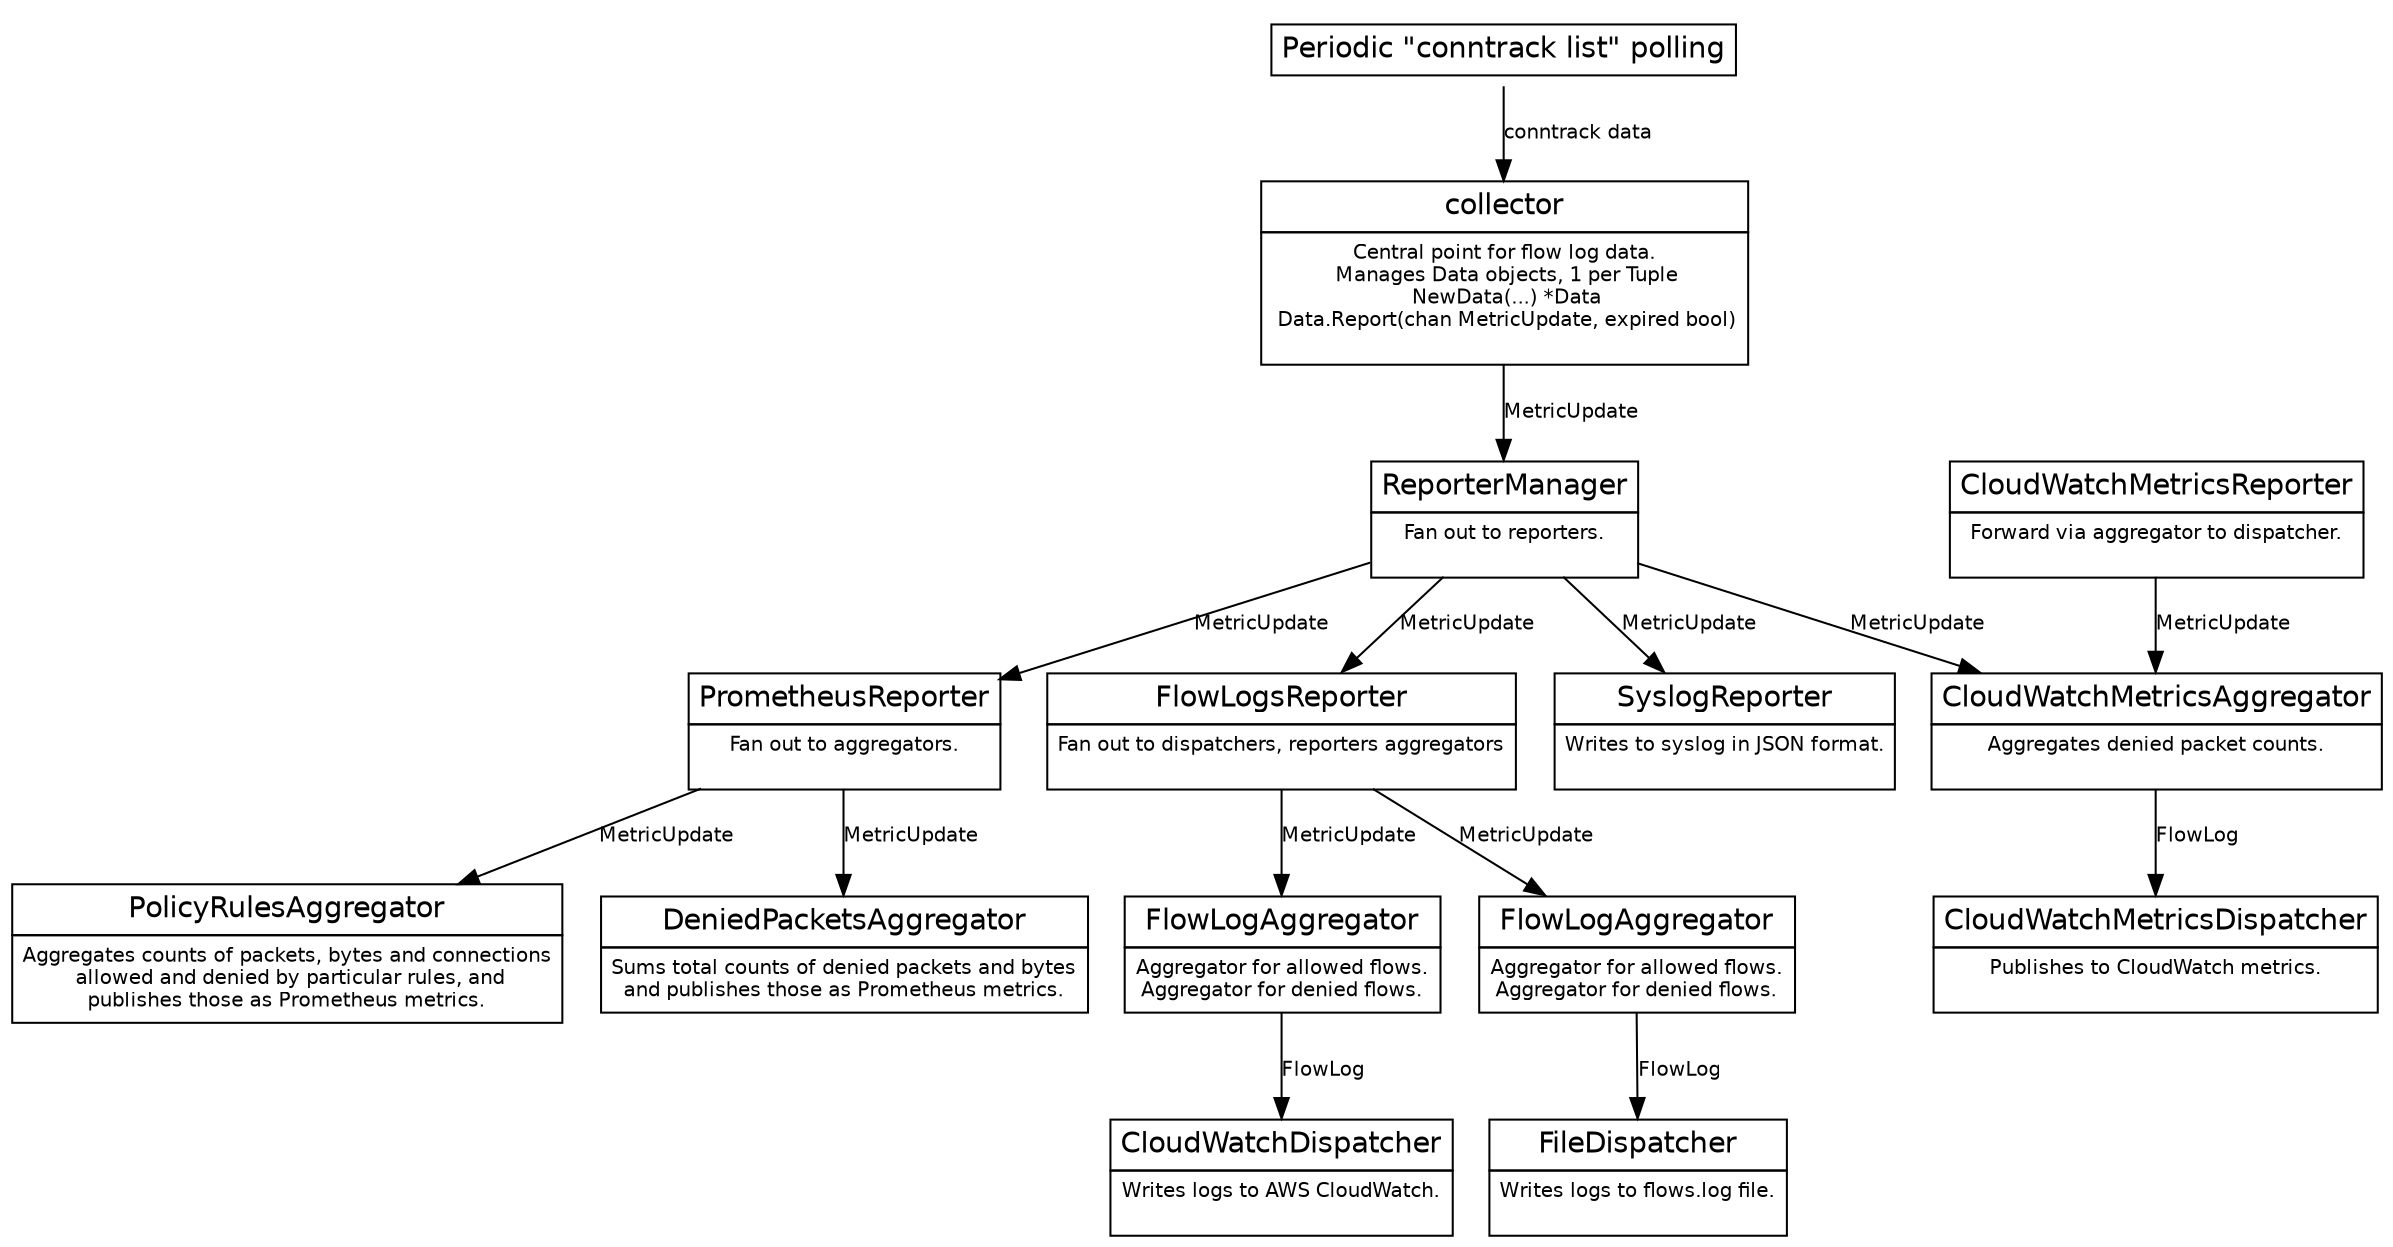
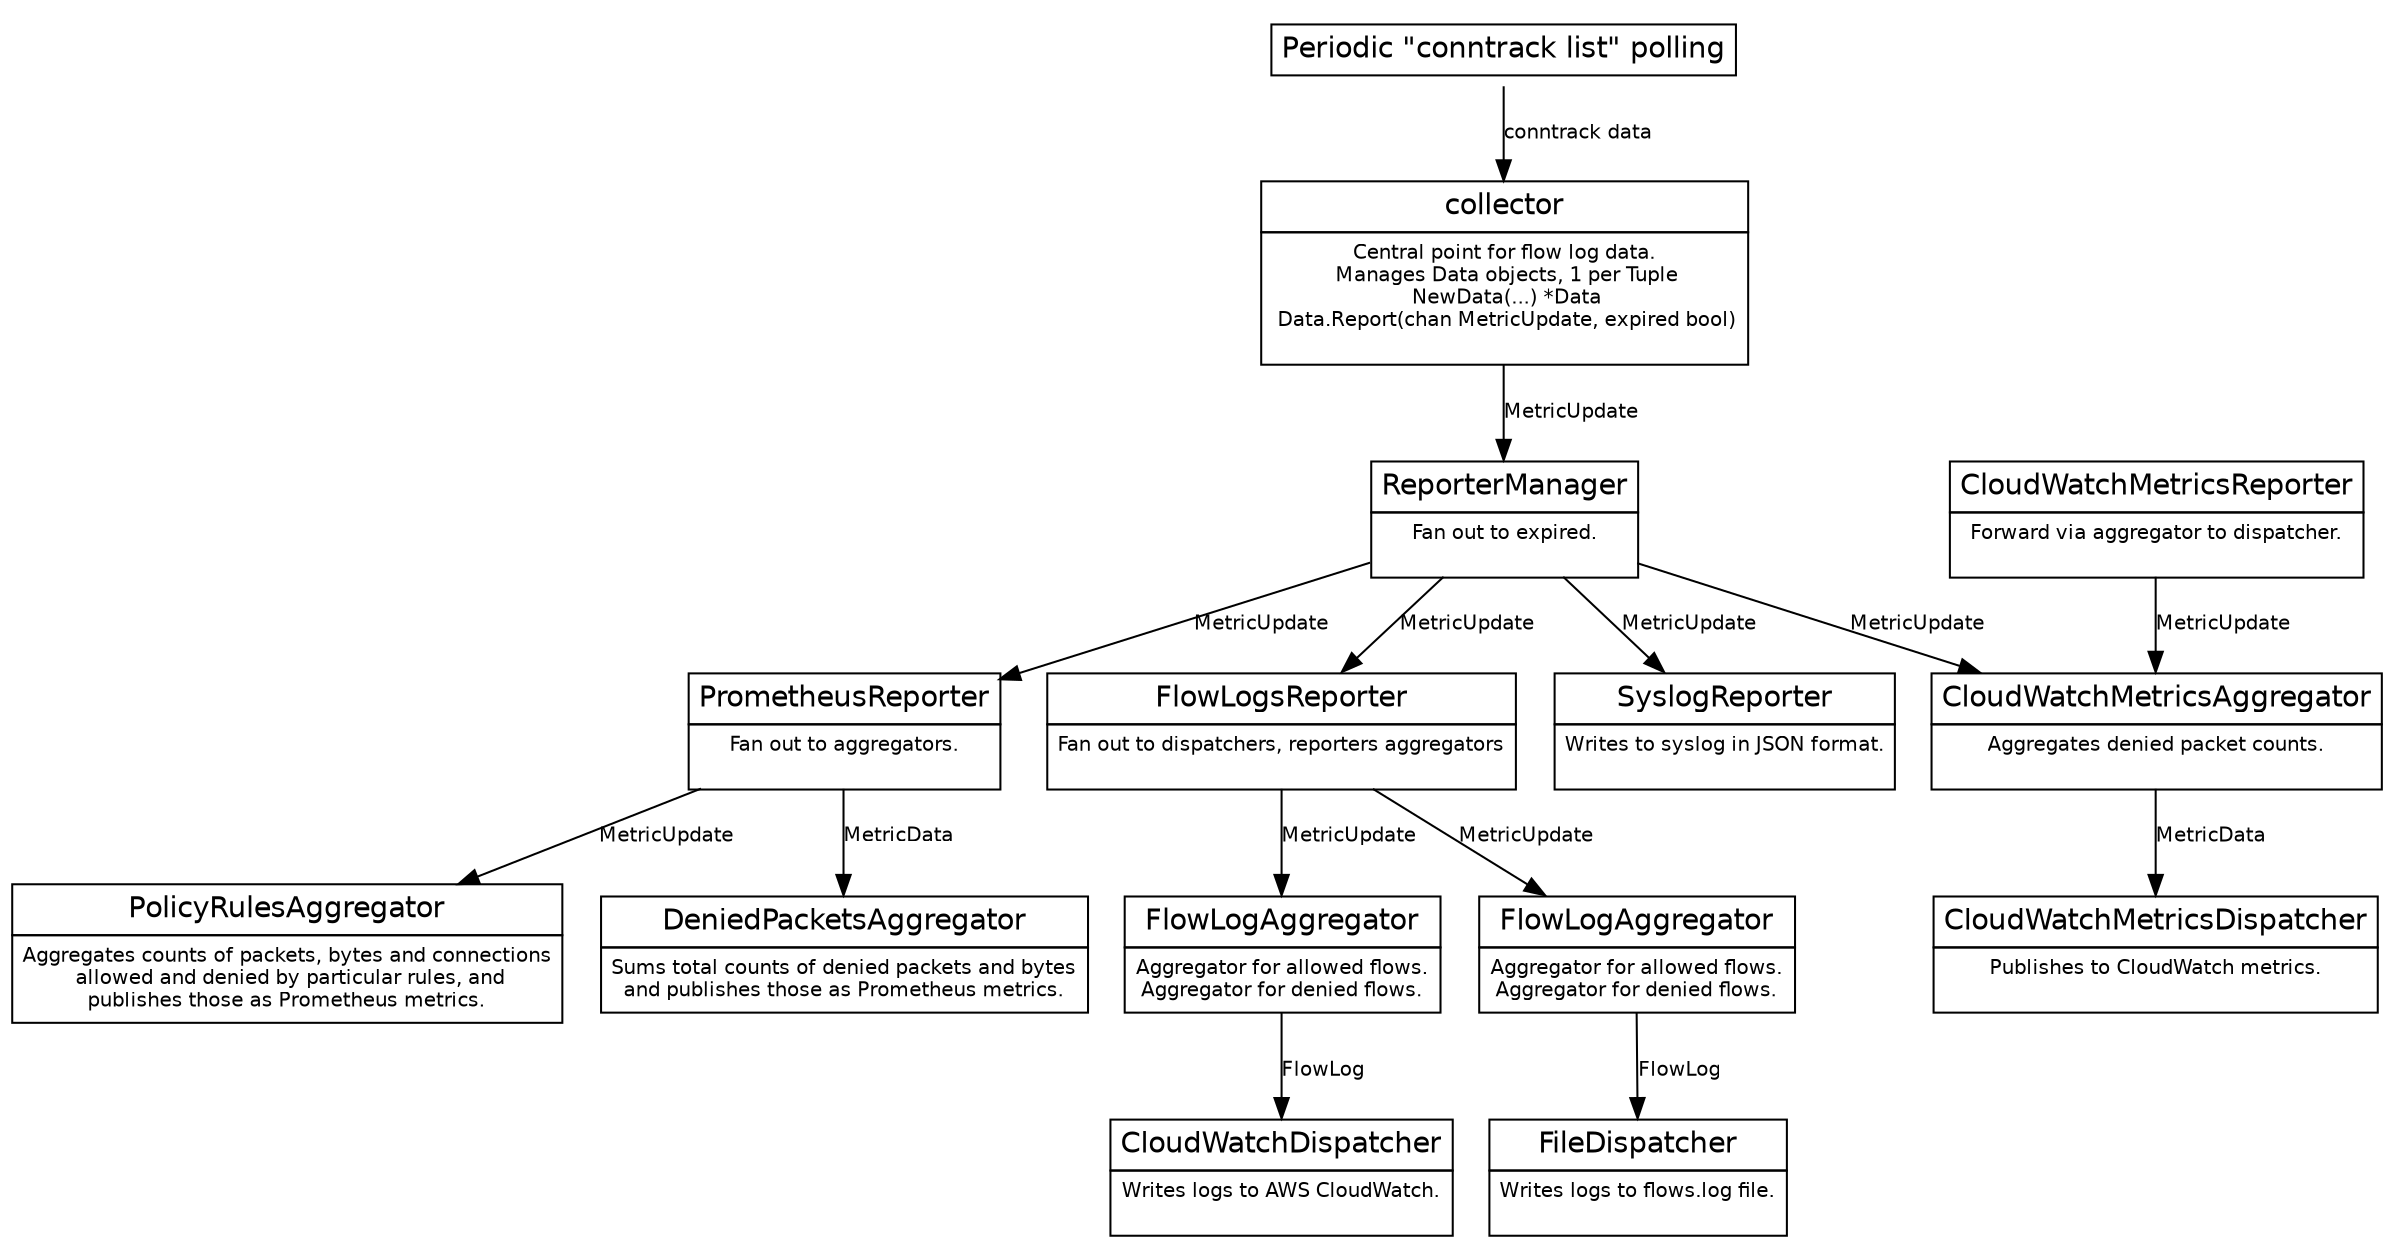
node "ReporterManager": text "Fan out to reporters." -> "Fan out to expired."
edge "PrometheusReporter" -> "DeniedPacketsAggregator": label "MetricUpdate" -> "MetricData"
edge "CloudWatchMetricsAggregator" -> "CloudWatchMetricsDispatcher": label "FlowLog" -> "MetricData"
